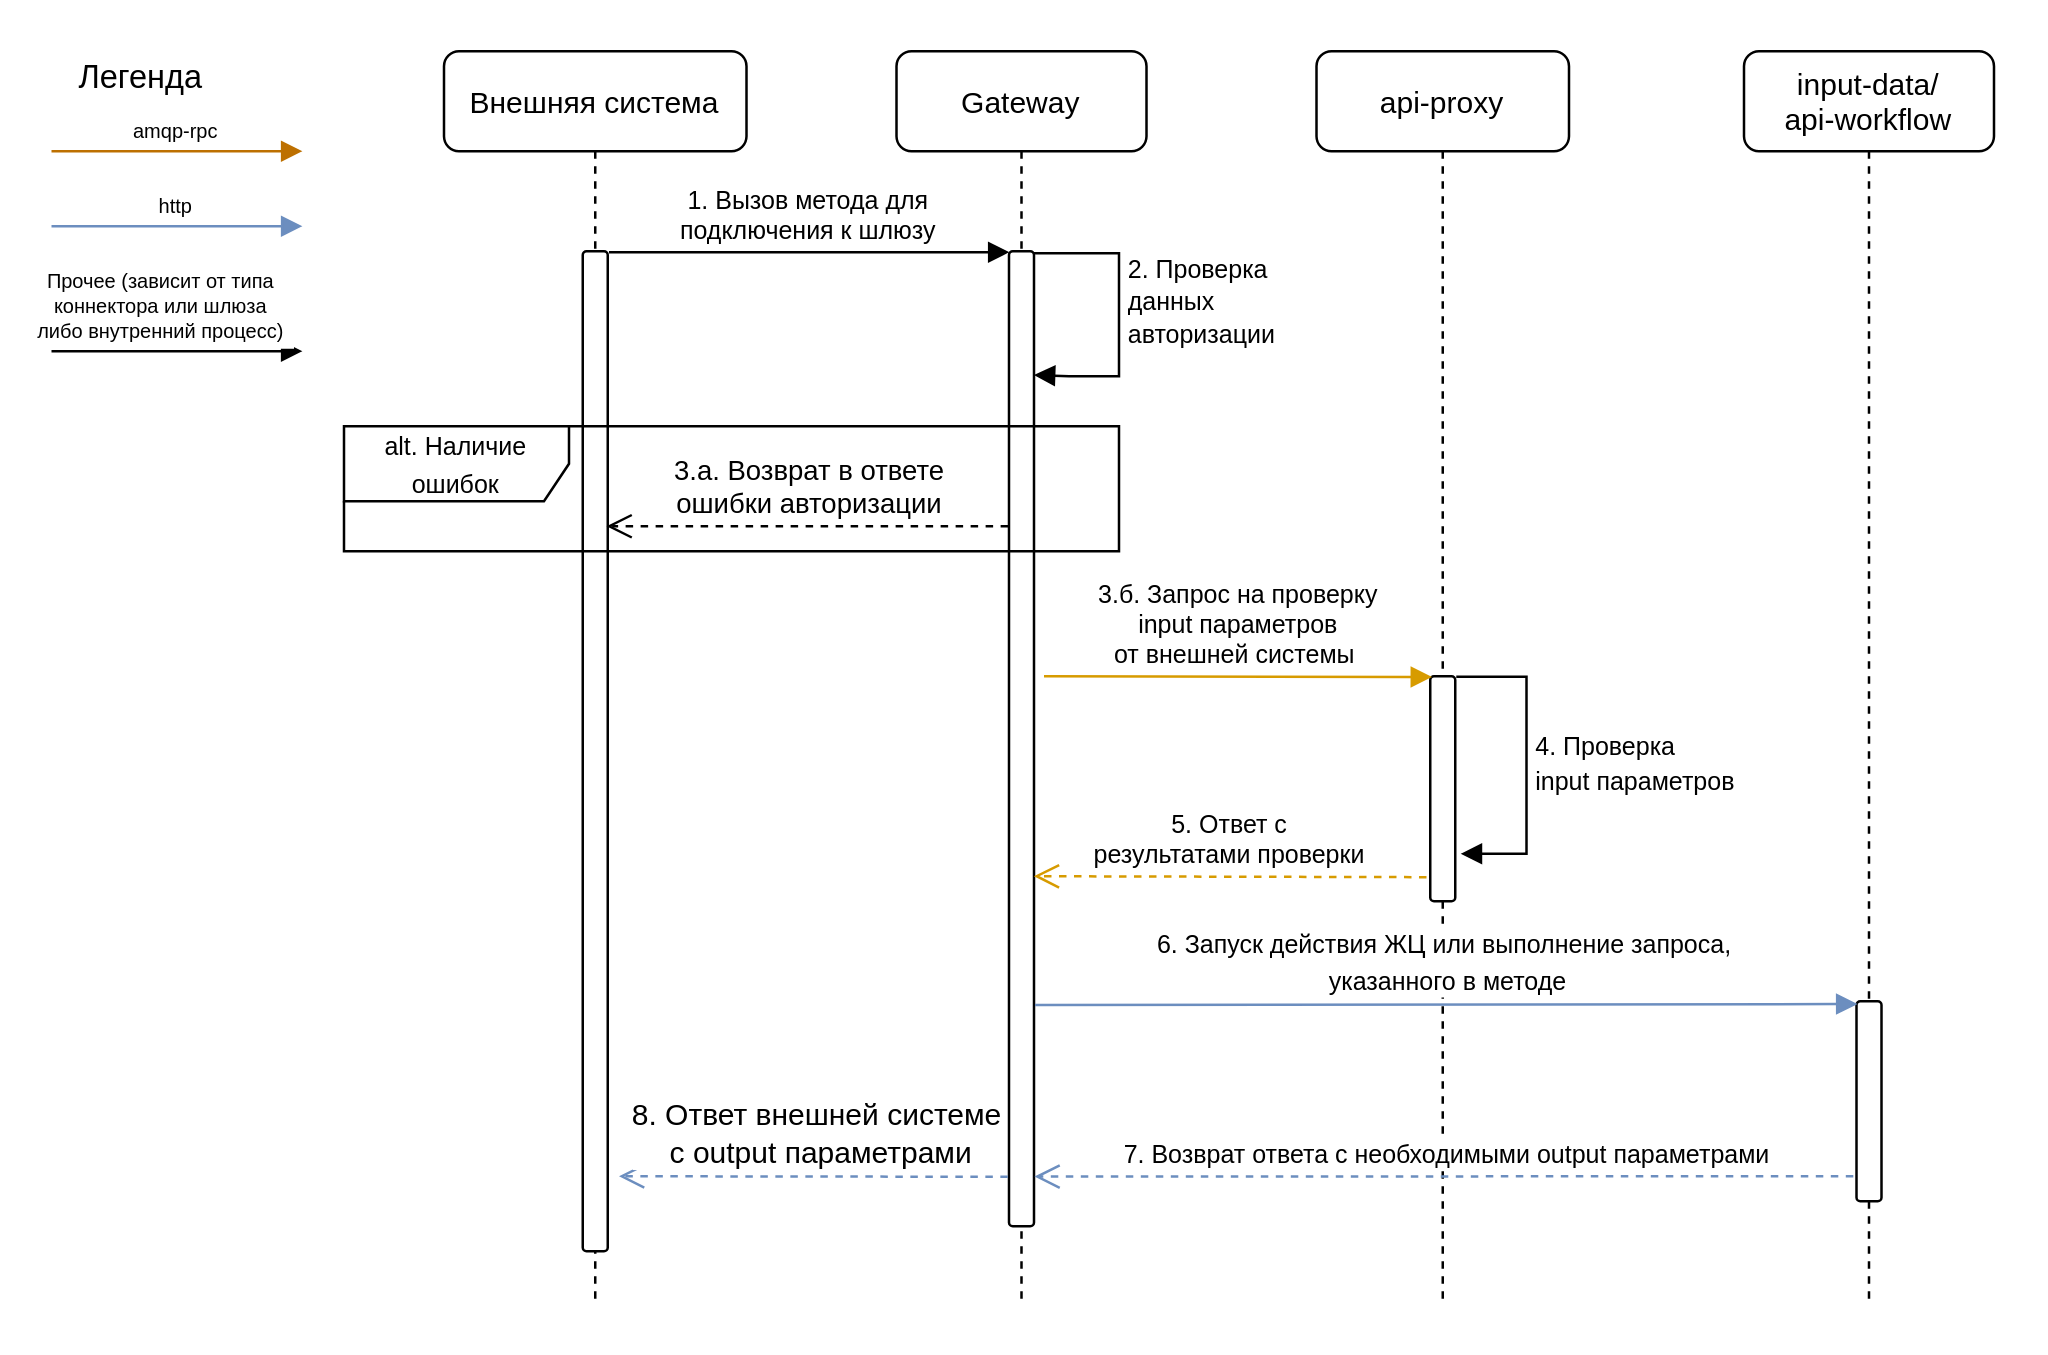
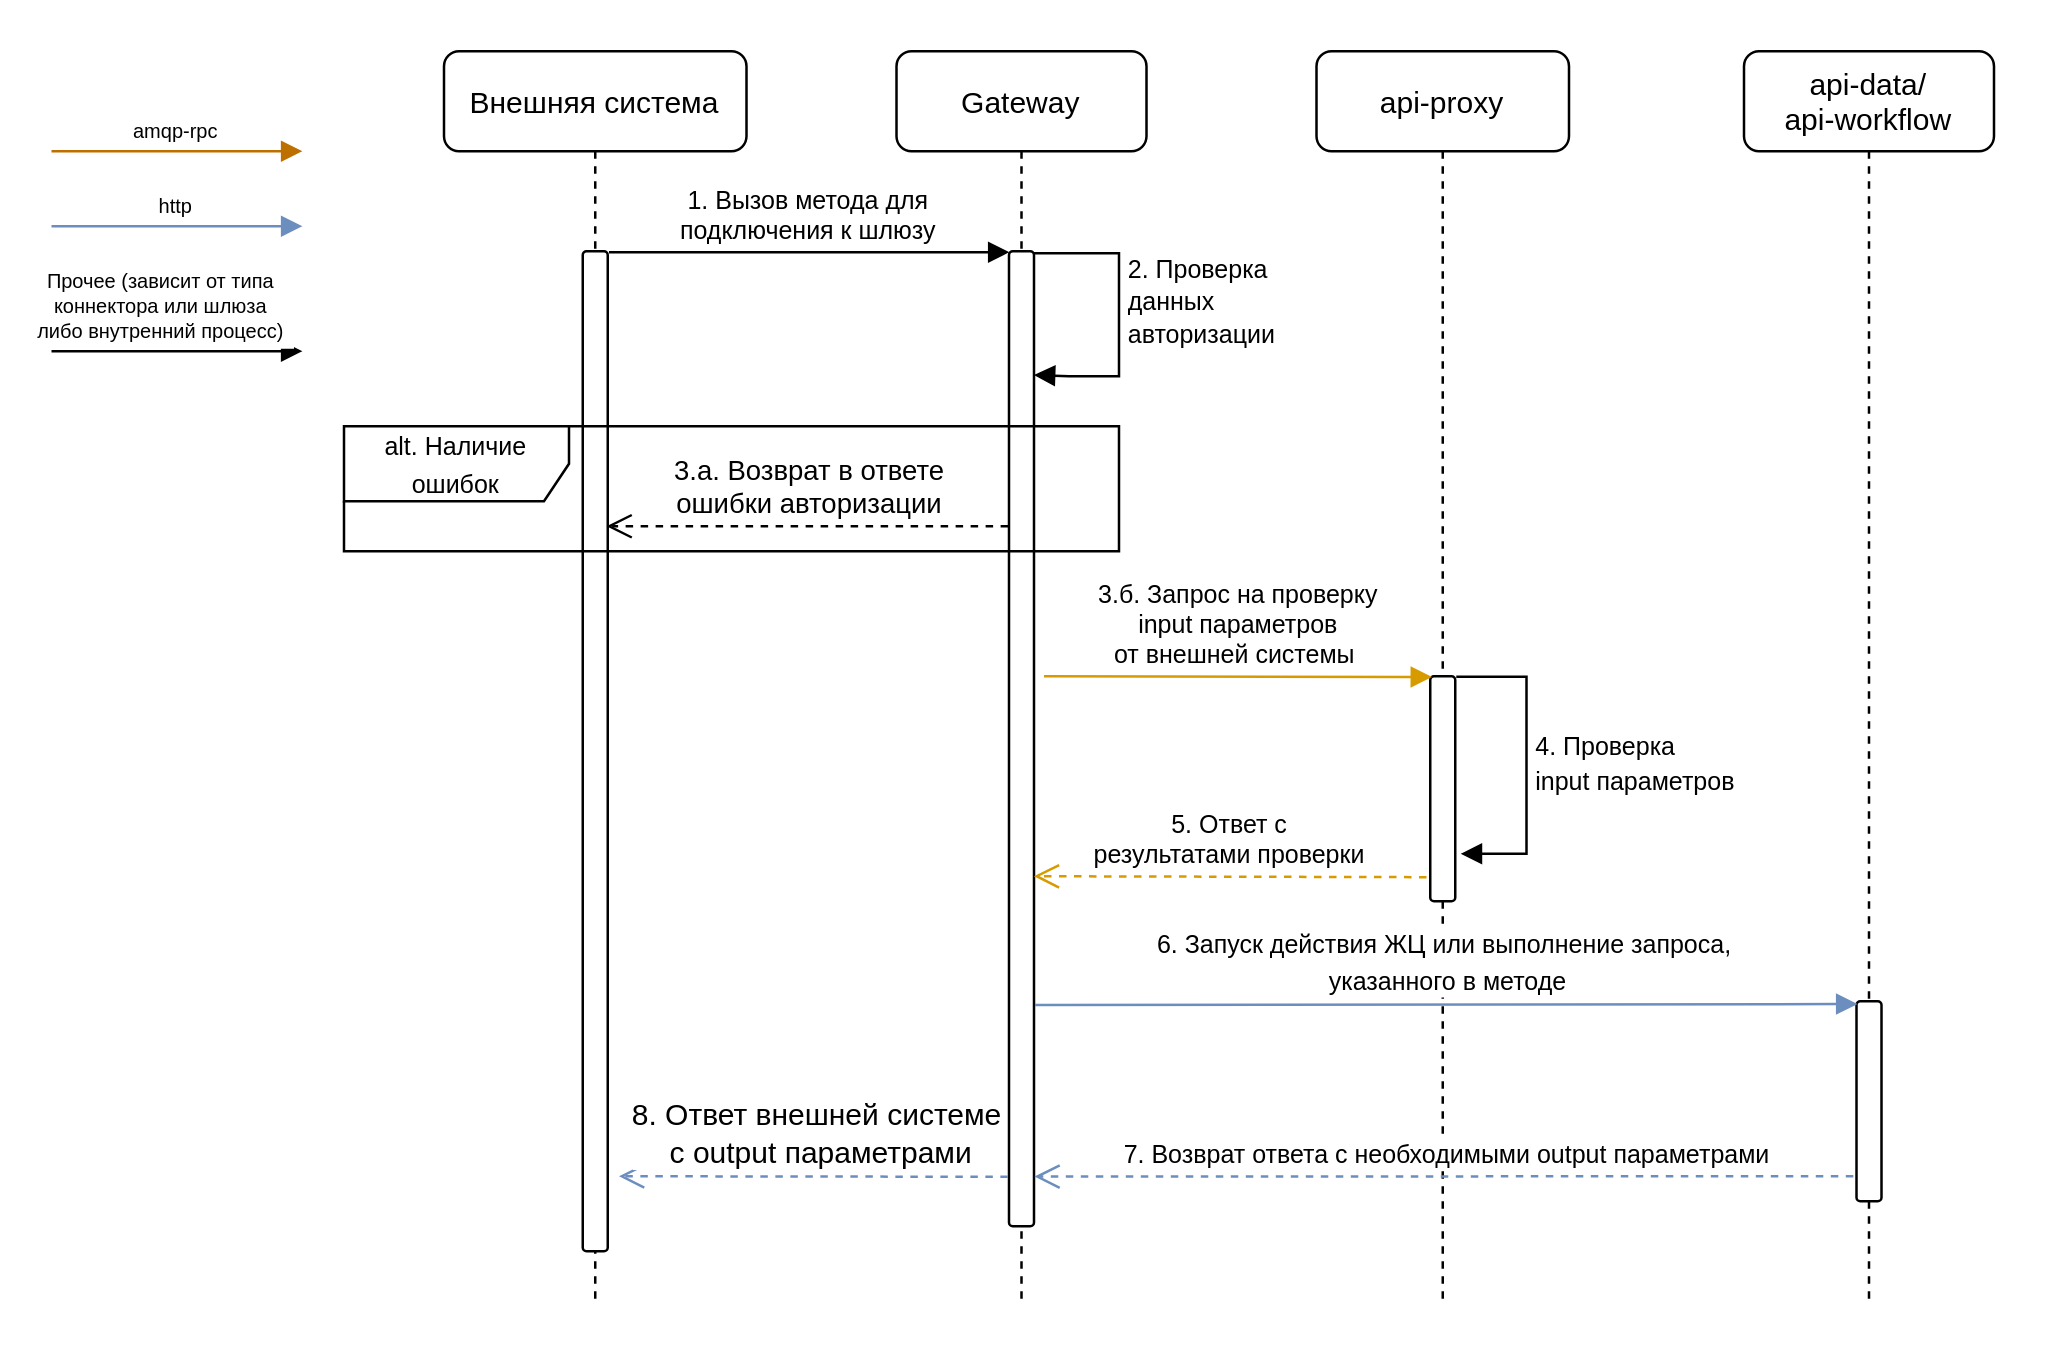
node "Легенда": removed
node "input-data/ api-workflow": label "input-data/ api-workflow" -> "api-data/ api-workflow"
